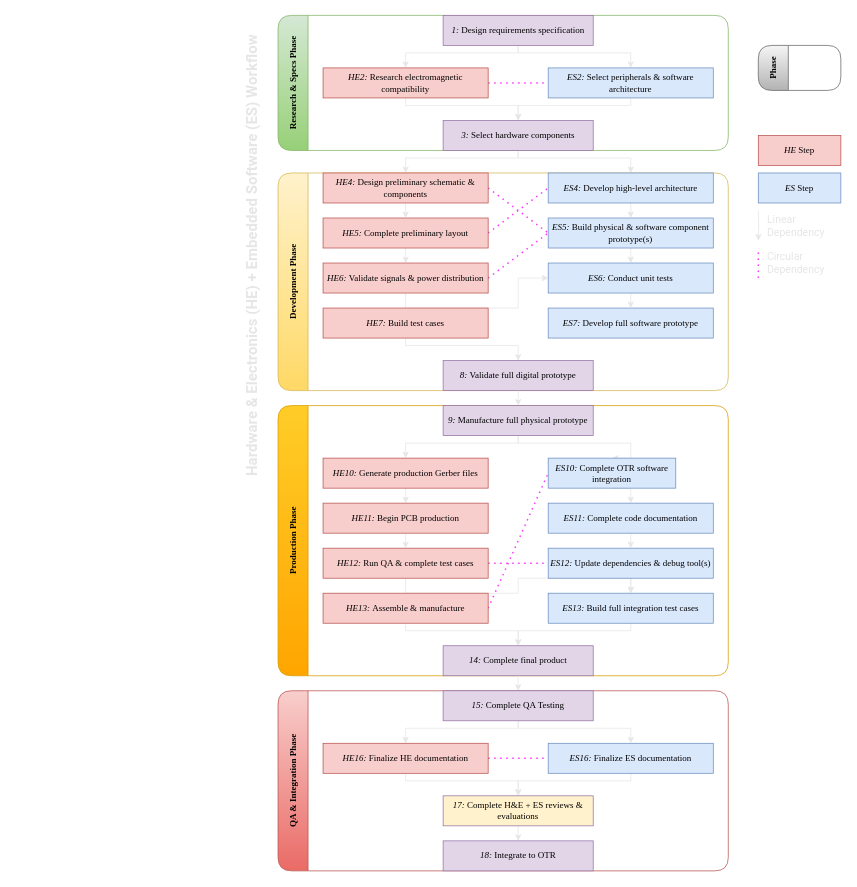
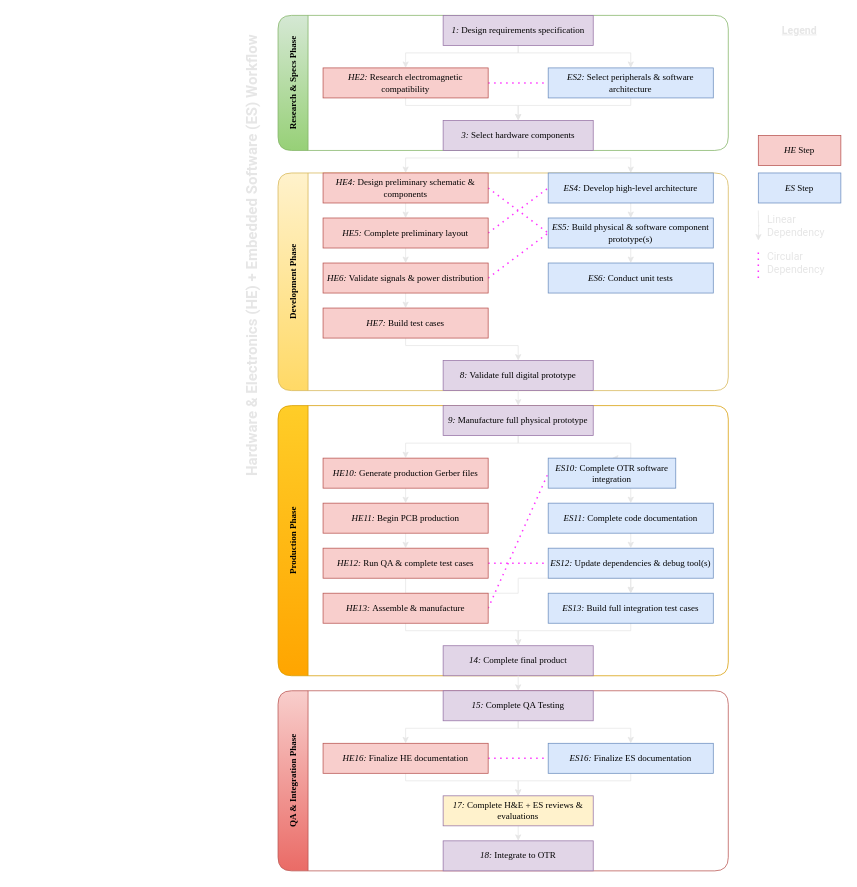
node "Legend": added
node "Phase": removed
edge "ES6: Conduct unit tests" -> "ES7: Develop full software prototype": removed
edge "HE6: Validate signals & power distribution" -> "ES6: Conduct unit tests": now "HE6: Validate signals & power distribution" -> "HE7: Build test cases"
node "ES7: Develop full software prototype": removed
